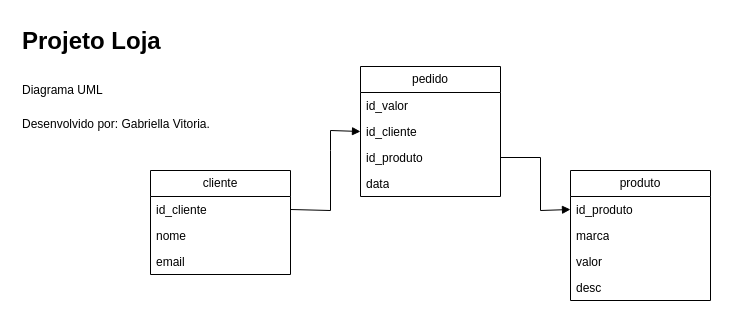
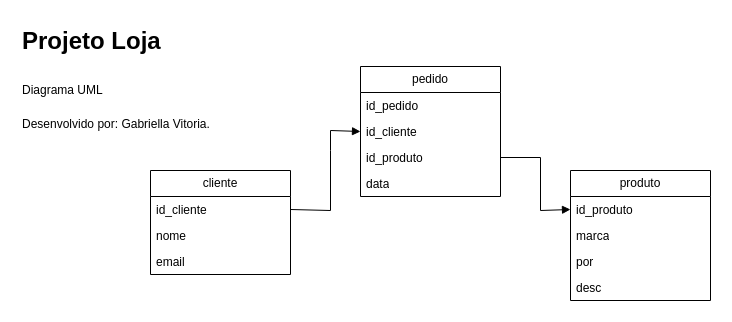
node "id_valor": label "id_valor" -> "id_pedido"
node "valor": label "valor" -> "por"
